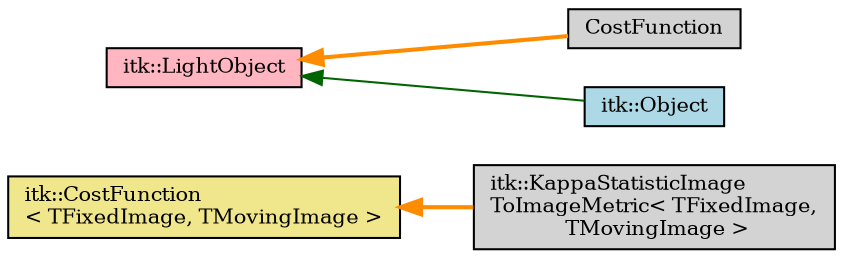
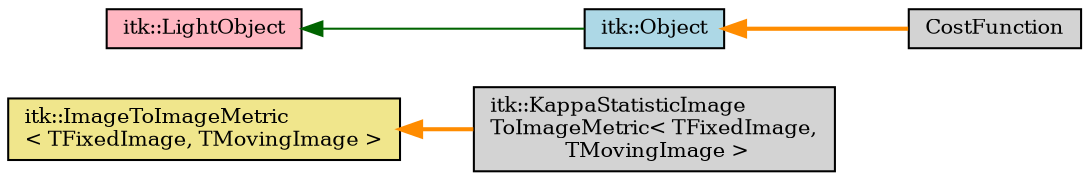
edge "CostFunction" -> "itk::LightObject": now "CostFunction" -> "itk::Object"
node "itk::CostFunction < TFixedImage, TMovingImage >": label "itk::CostFunction < TFixedImage, TMovingImage >" -> "itk::ImageToImageMetric < TFixedImage, TMovingImage >"
